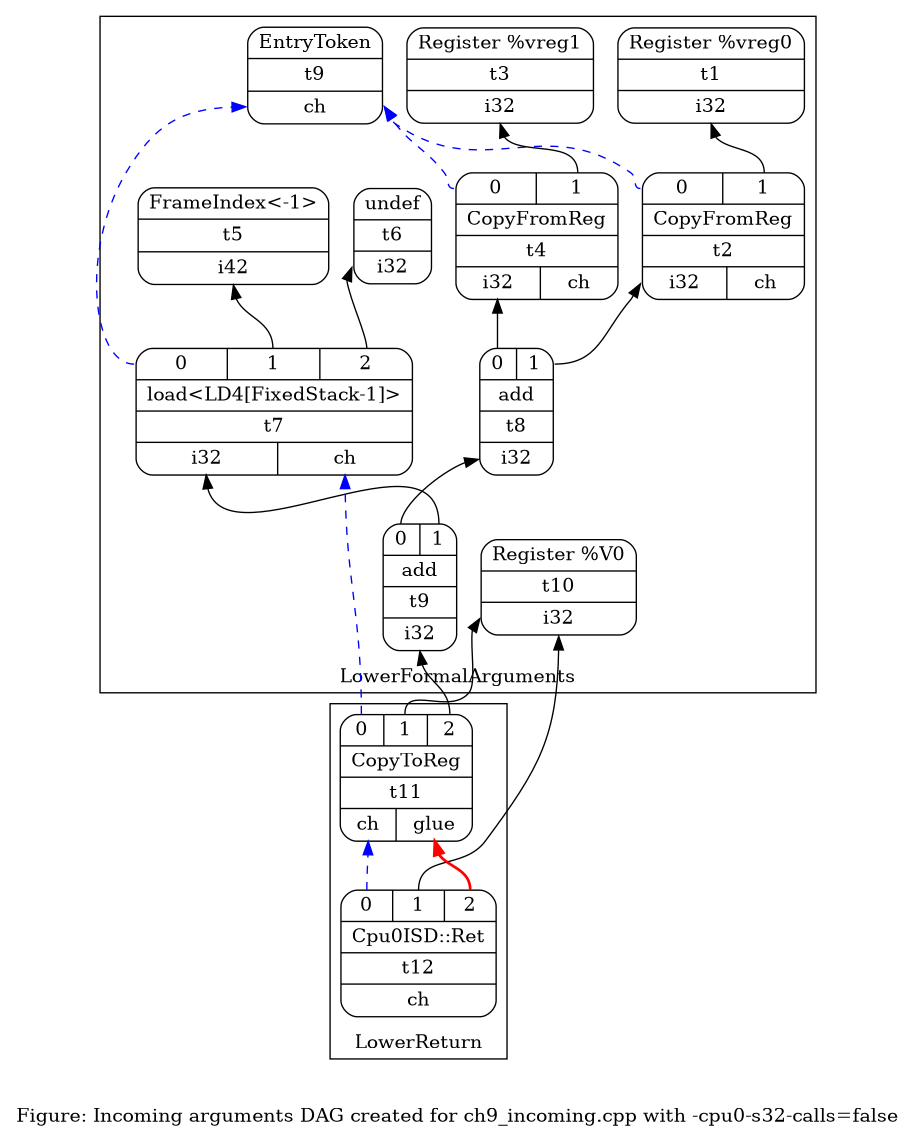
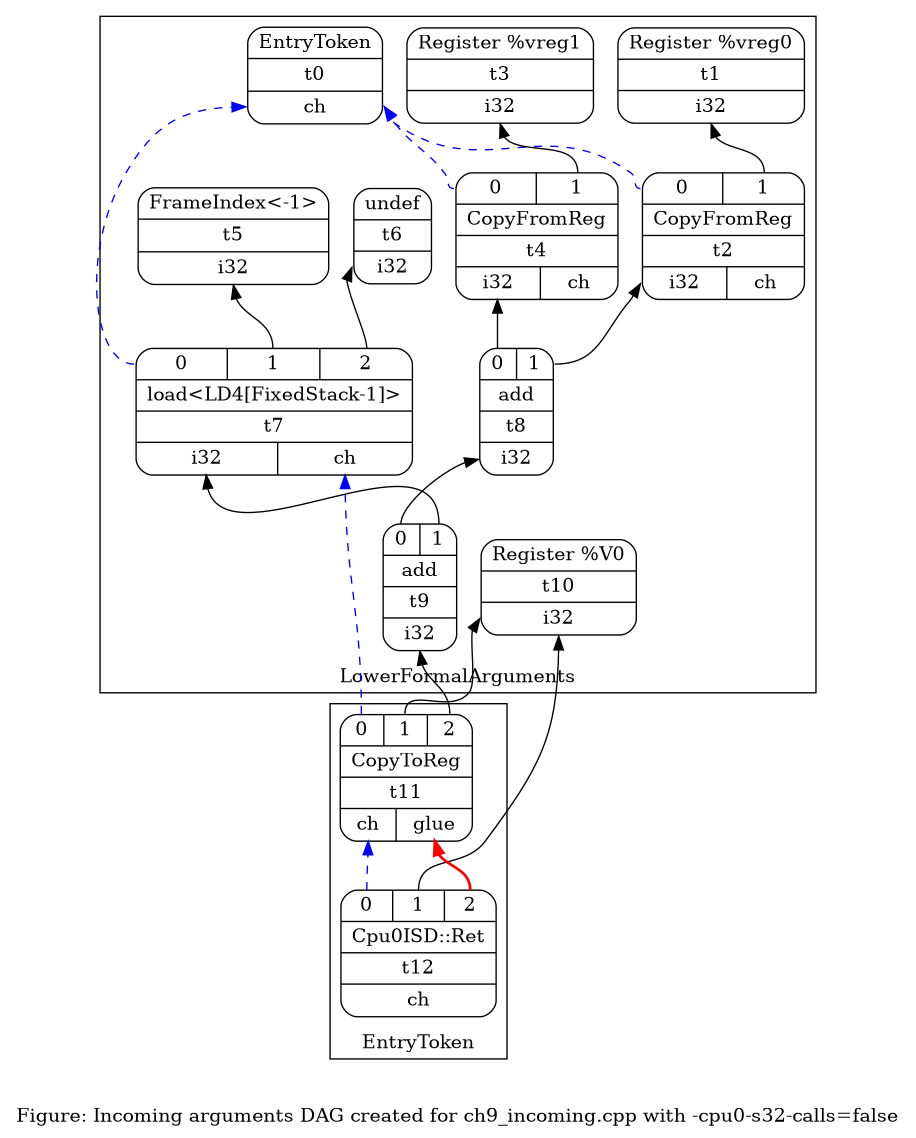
node "EntryToken": text "t9" -> "t0"
node "FrameIndex<-1>": text "i42" -> "i32"
cluster "LowerReturn": label "LowerReturn" -> "EntryToken"
